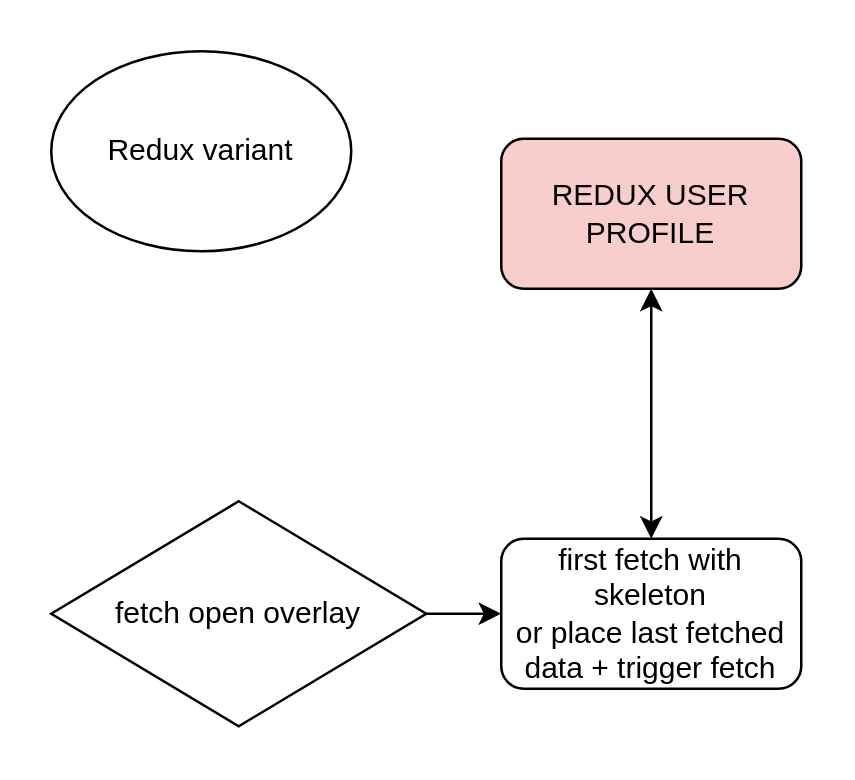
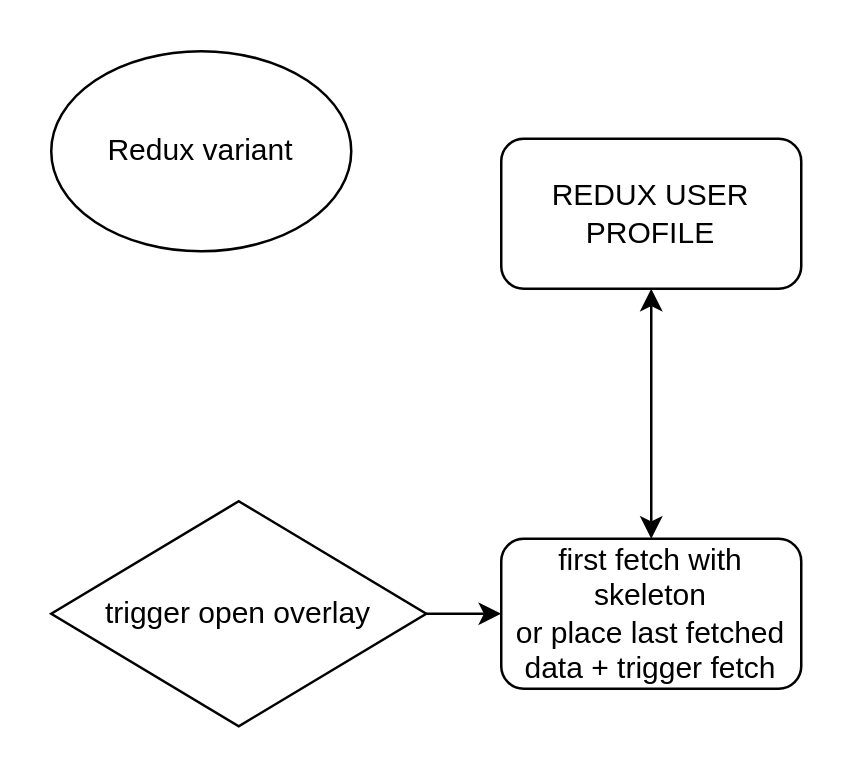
node "REDUX USER PROFILE": fillcolor #f8cecc -> #ffffff
node "fetch open overlay": label "fetch open overlay" -> "trigger open overlay"
